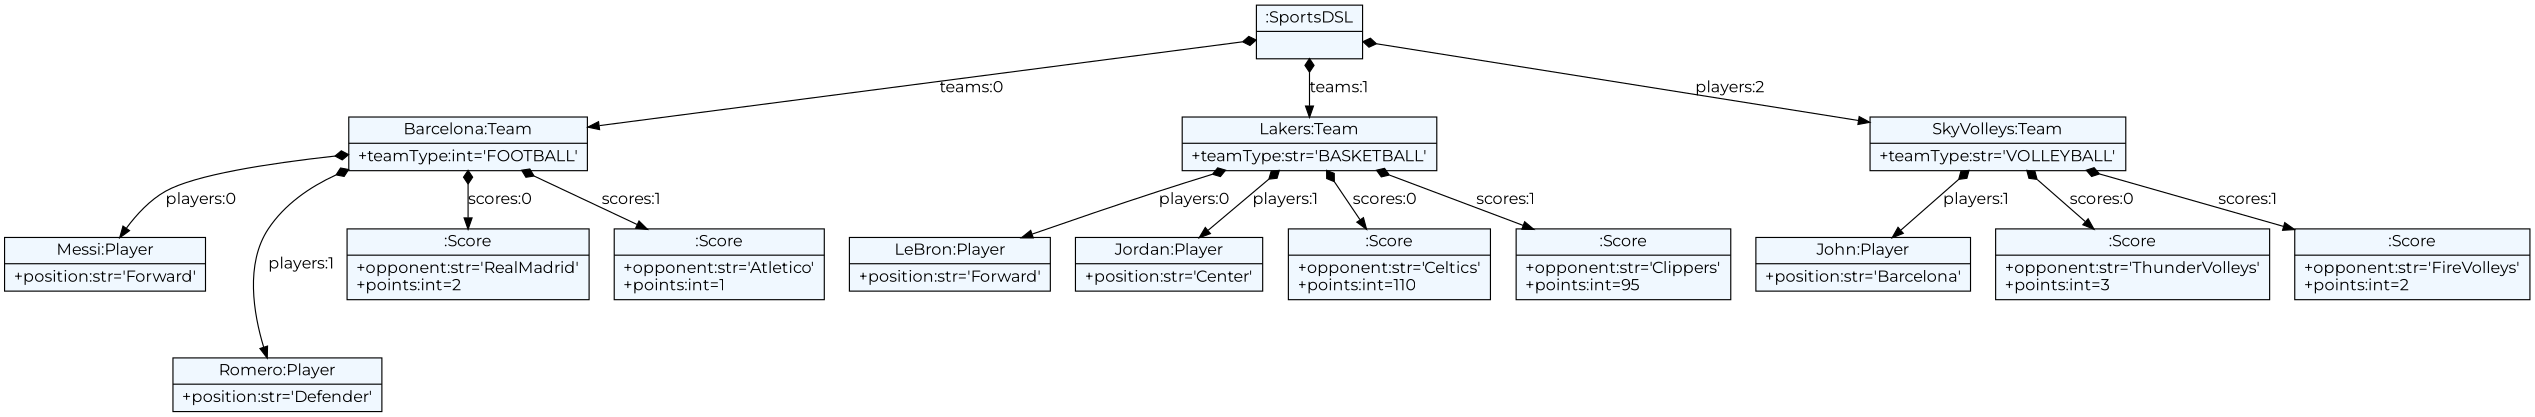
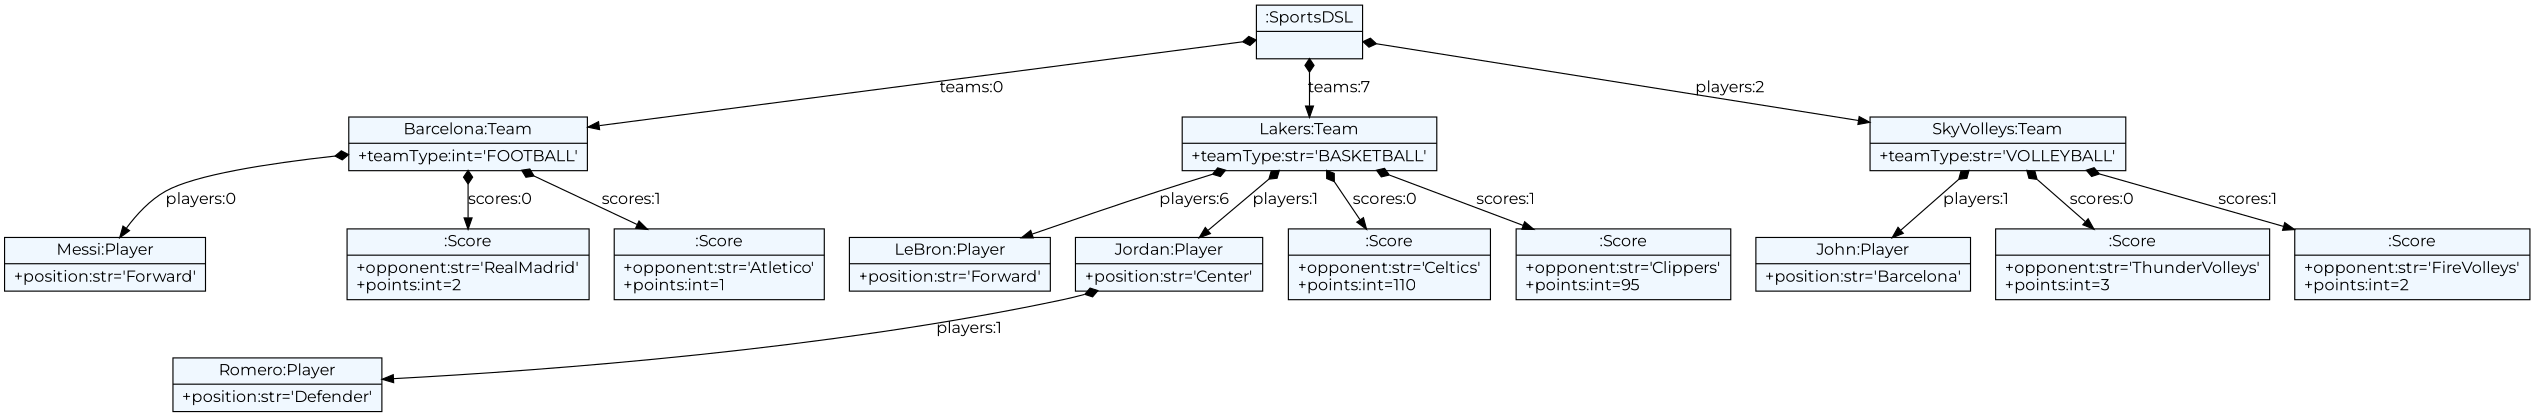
edge ":SportsDSL" -- "Lakers:Team": label "teams:1" -> "teams:7"
edge "Lakers:Team" -- "LeBron:Player": label "players:0" -> "players:6"
edge "Barcelona:Team" -- "Romero:Player": now "Jordan:Player" -- "Romero:Player"
